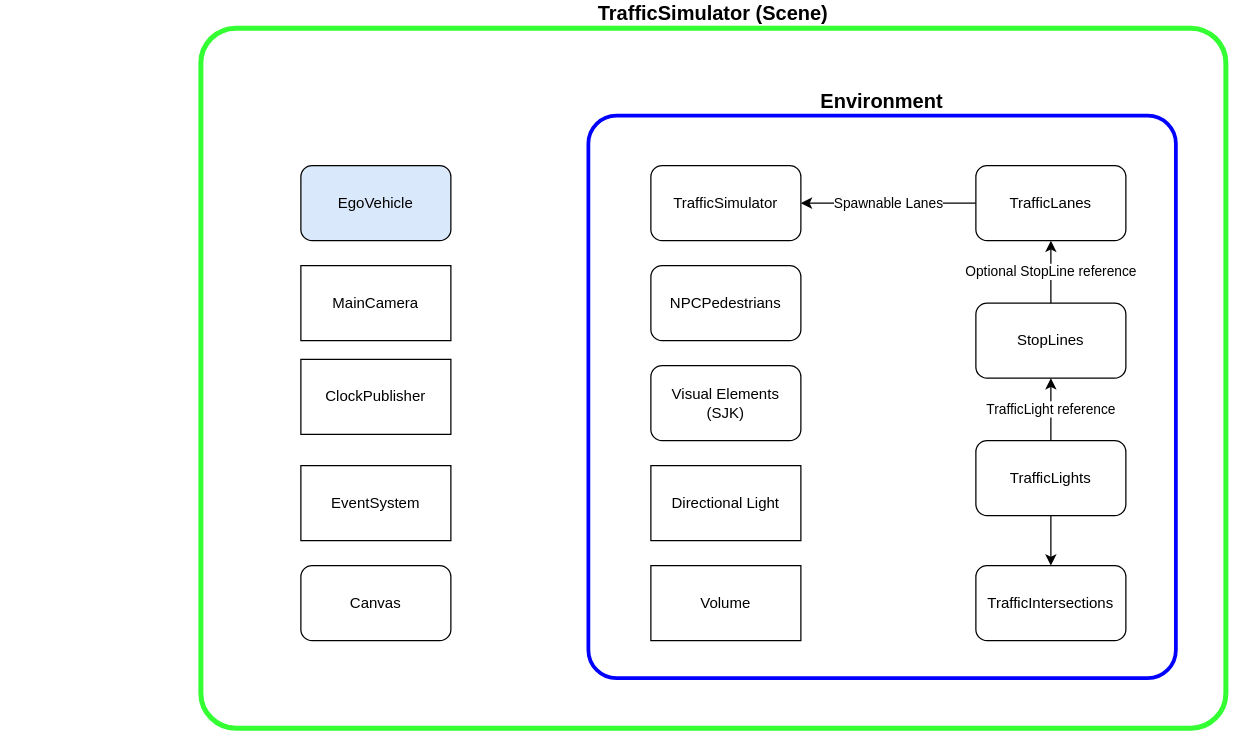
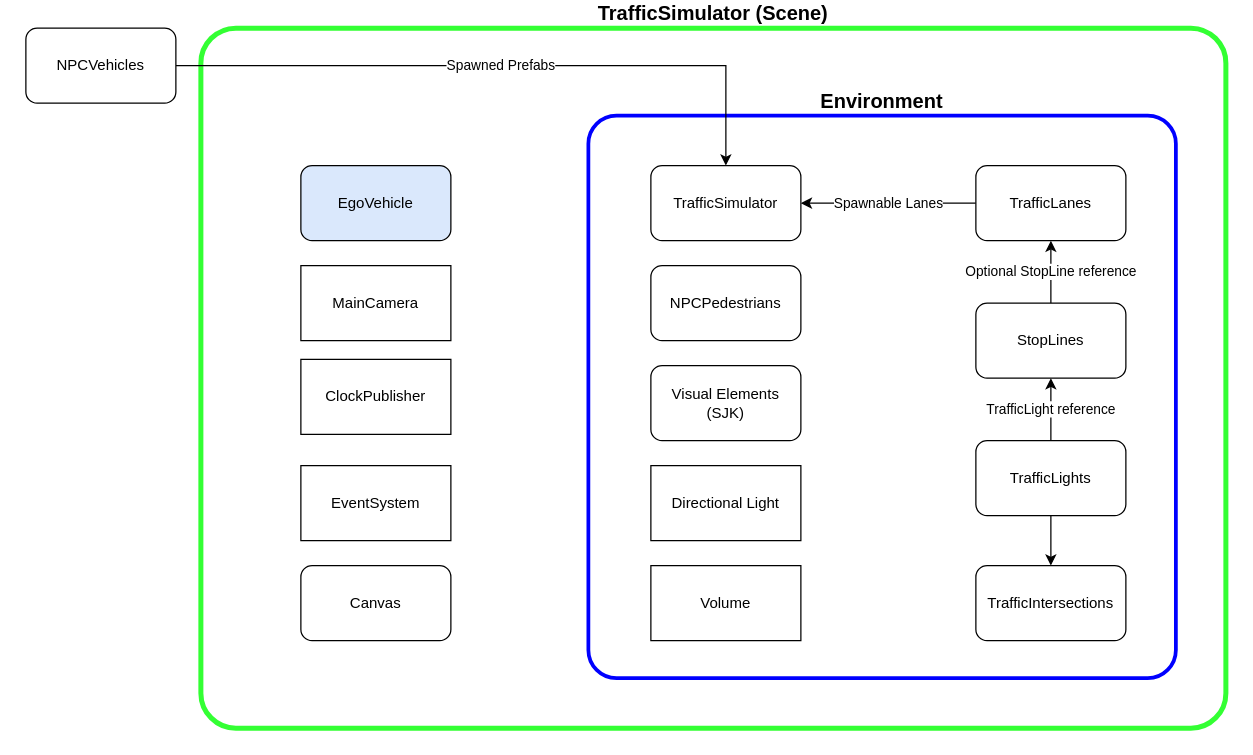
node "NPCVehicles": added
edge "NPCVehicles" -> "TrafficSimulator": added, label "Spawned Prefabs"
